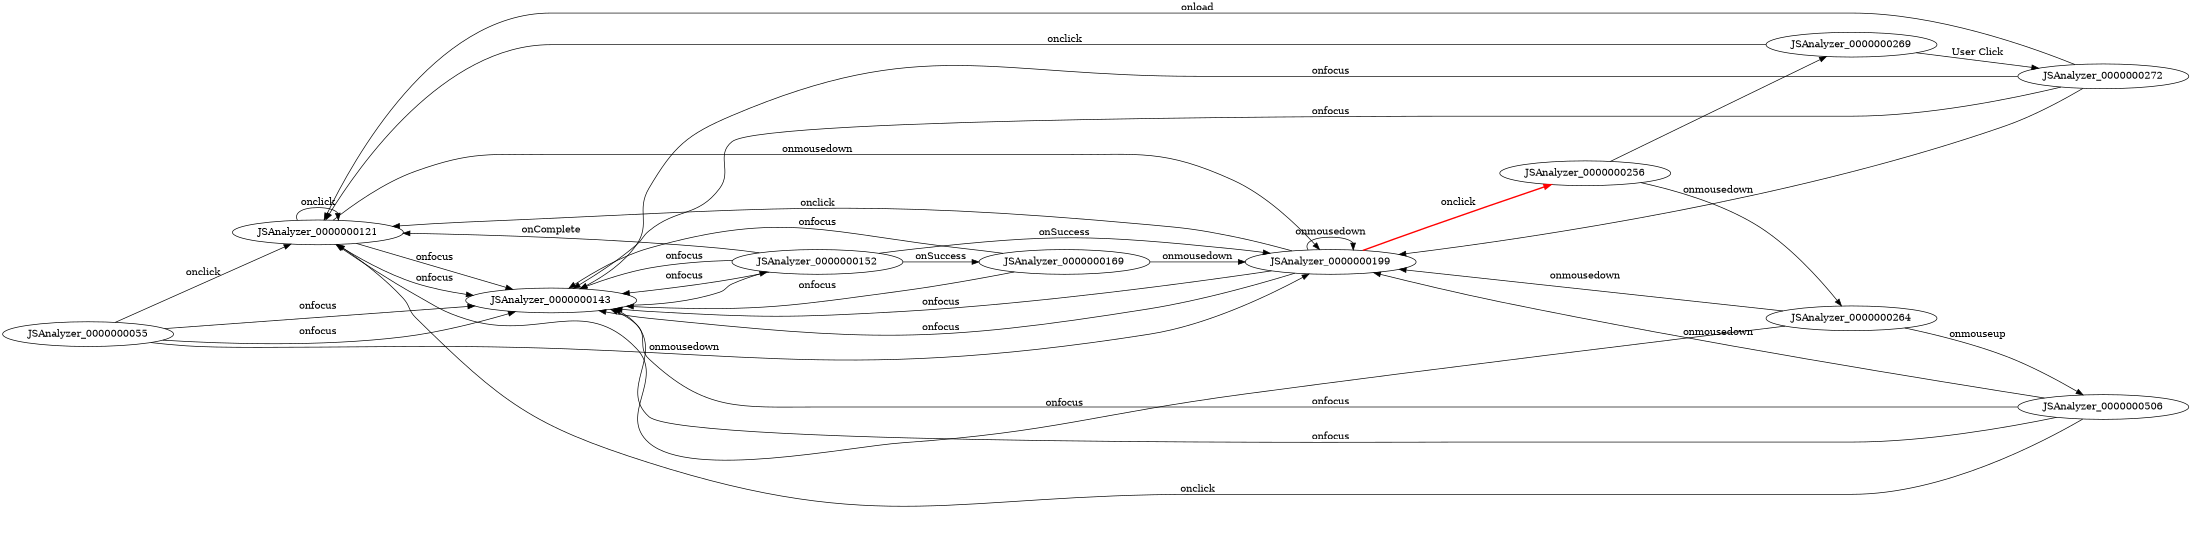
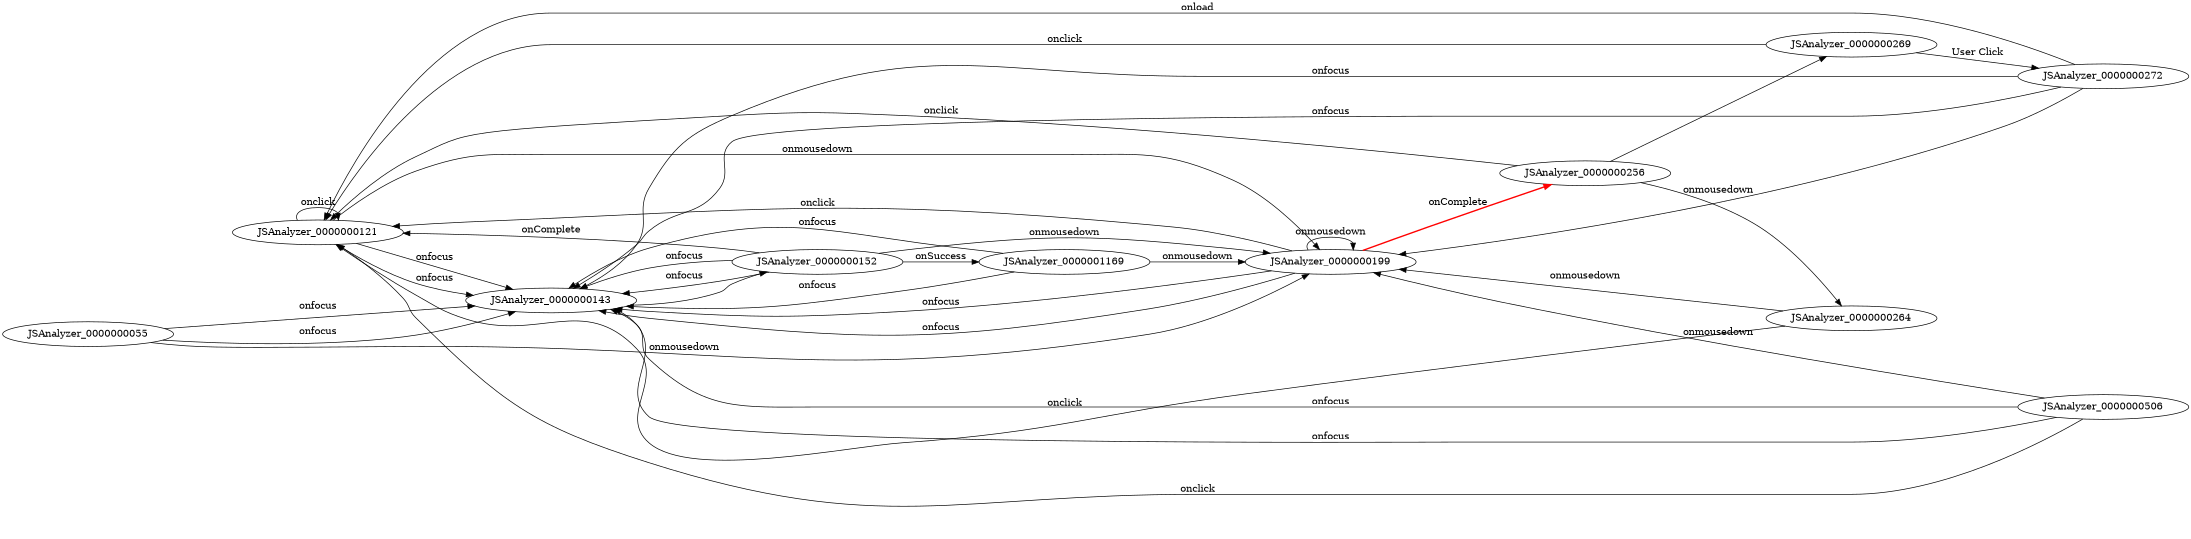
edge "JSAnalyzer_0000000199" -> "JSAnalyzer_0000000256": label "onclick" -> "onComplete"
edge "JSAnalyzer_0000000152" -> "JSAnalyzer_0000000199": label "onSuccess" -> "onmousedown"
node "JSAnalyzer_0000000169": label "JSAnalyzer_0000000169" -> "JSAnalyzer_0000001169"
edge "JSAnalyzer_0000000055" -> "JSAnalyzer_0000000121": now "JSAnalyzer_0000000256" -> "JSAnalyzer_0000000121"
edge "JSAnalyzer_0000000264" -> "JSAnalyzer_0000000506": removed, label "onmouseup"
edge "JSAnalyzer_0000000264" -> "JSAnalyzer_0000000121": label "onfocus" -> "onclick"
